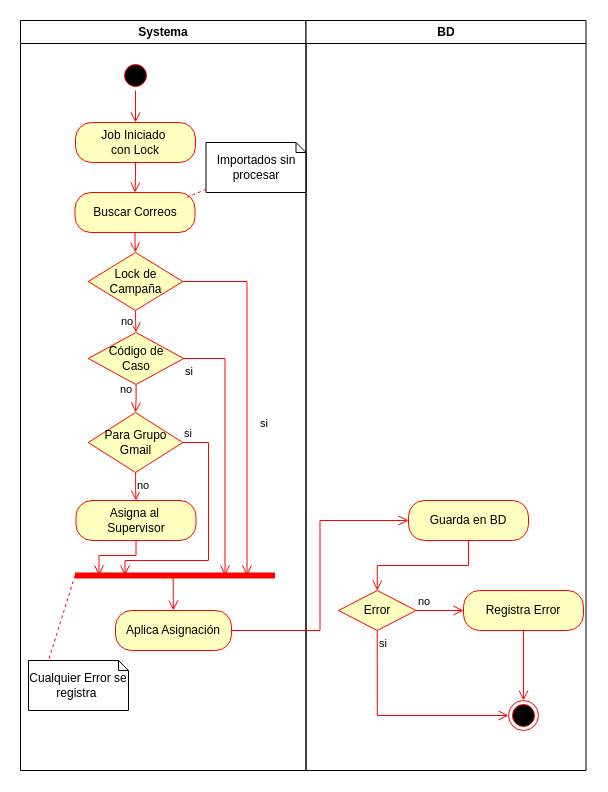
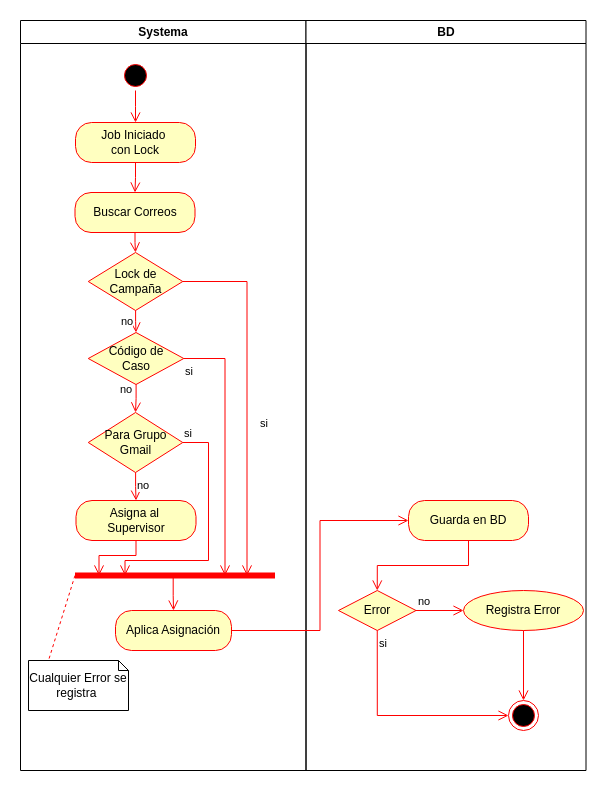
node "Importados sin procesar": removed
edge "Importados sin procesar" -- "Buscar Correos": removed
node "Registra Error": shape rounded rectangle -> ellipse
